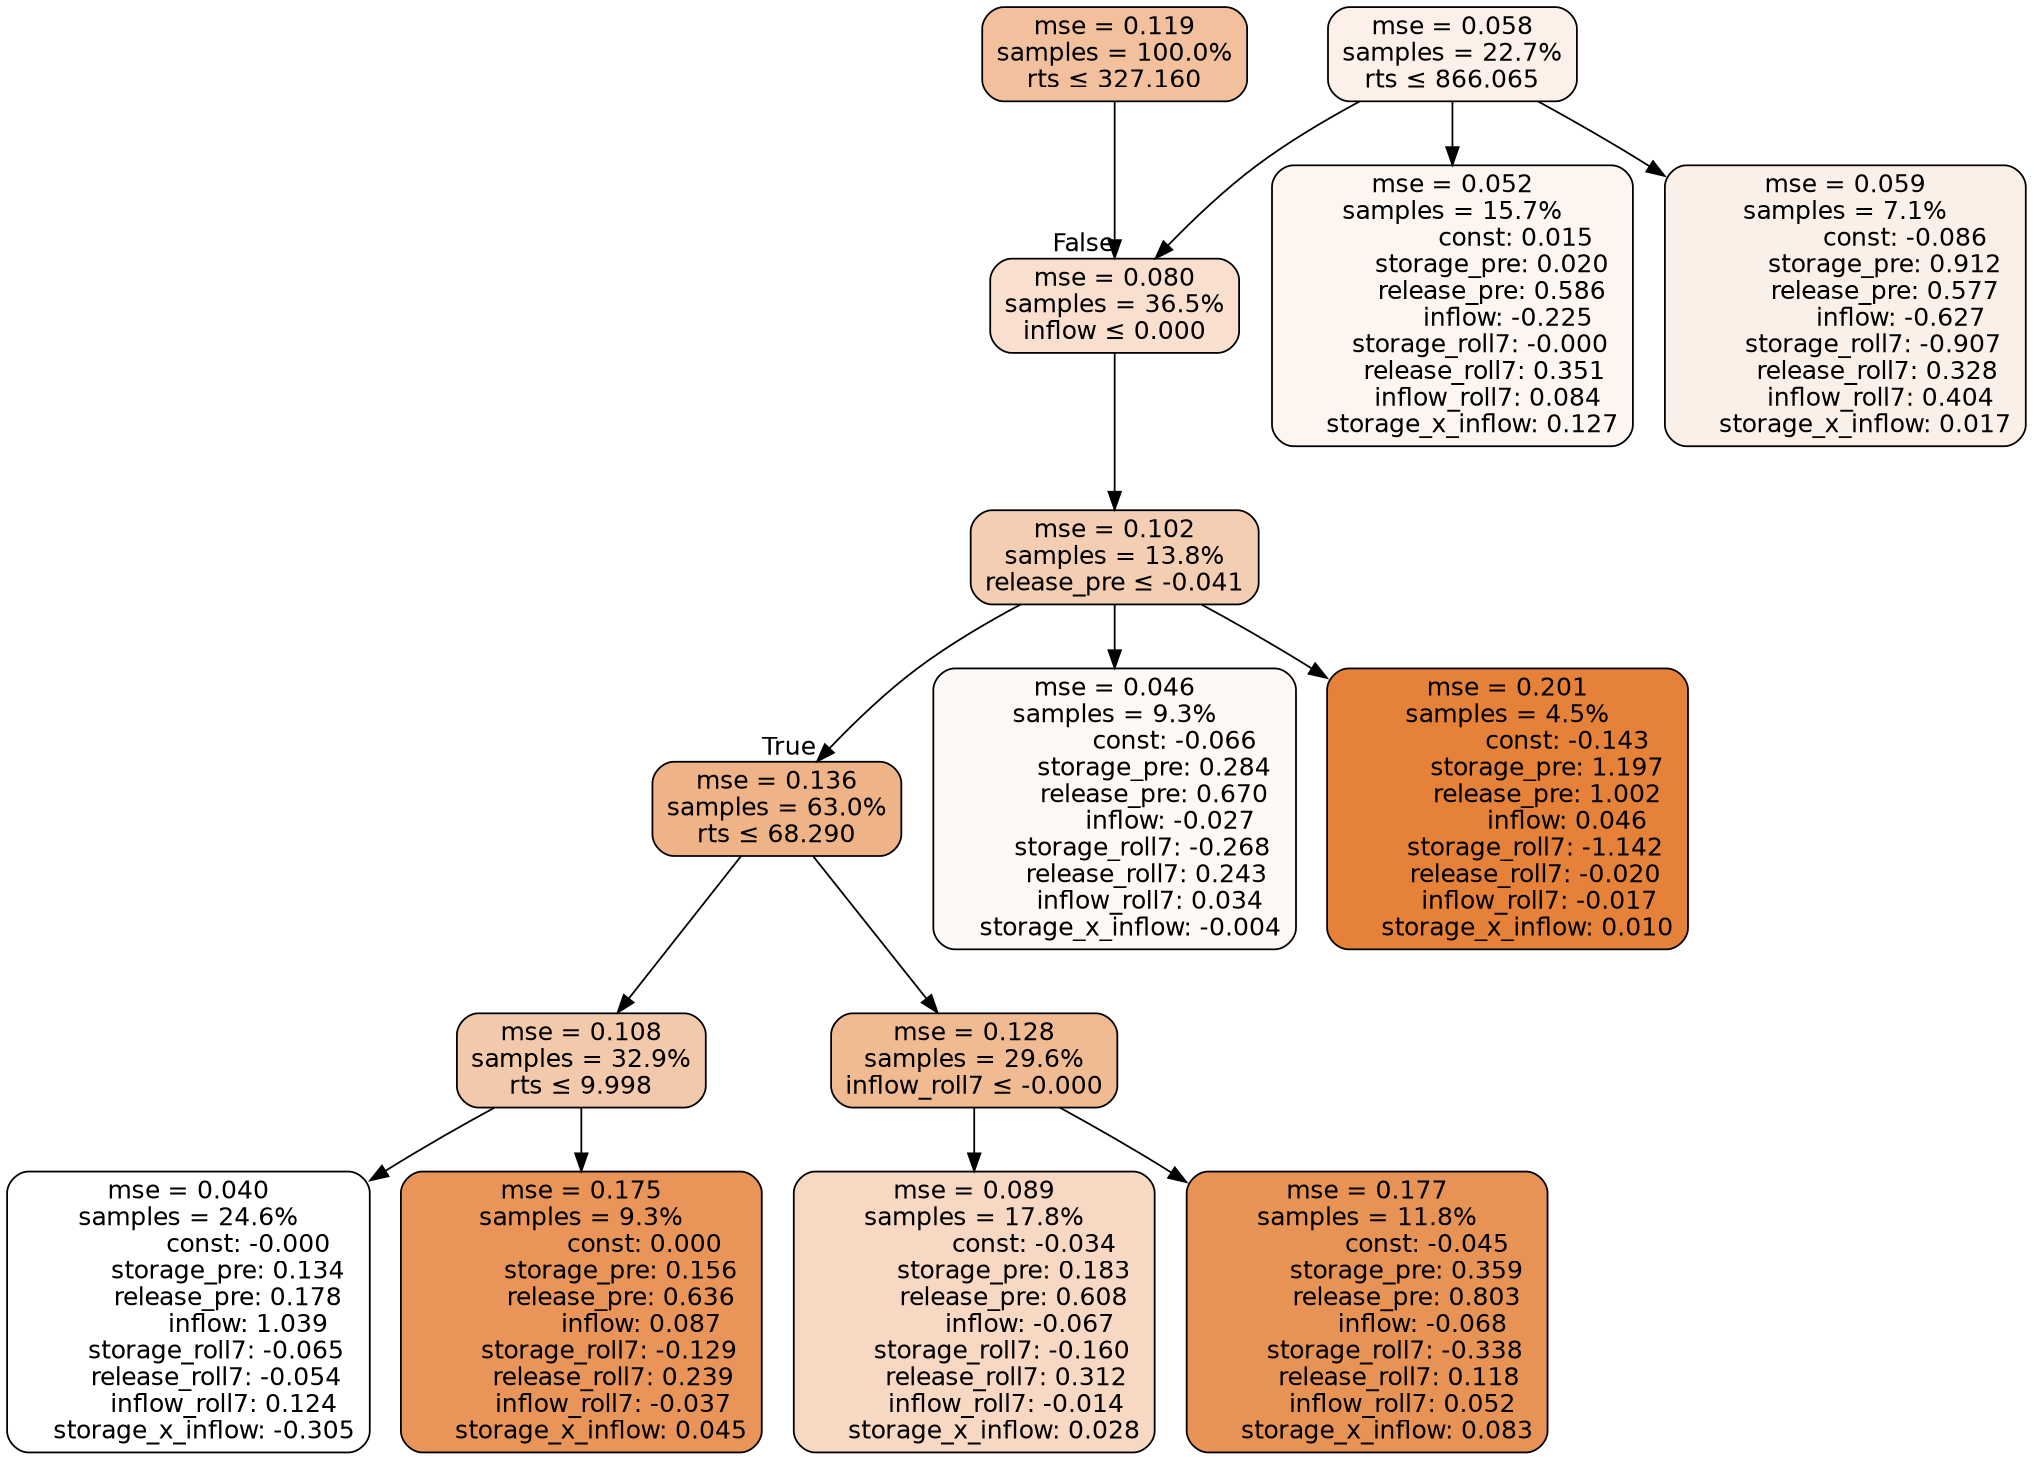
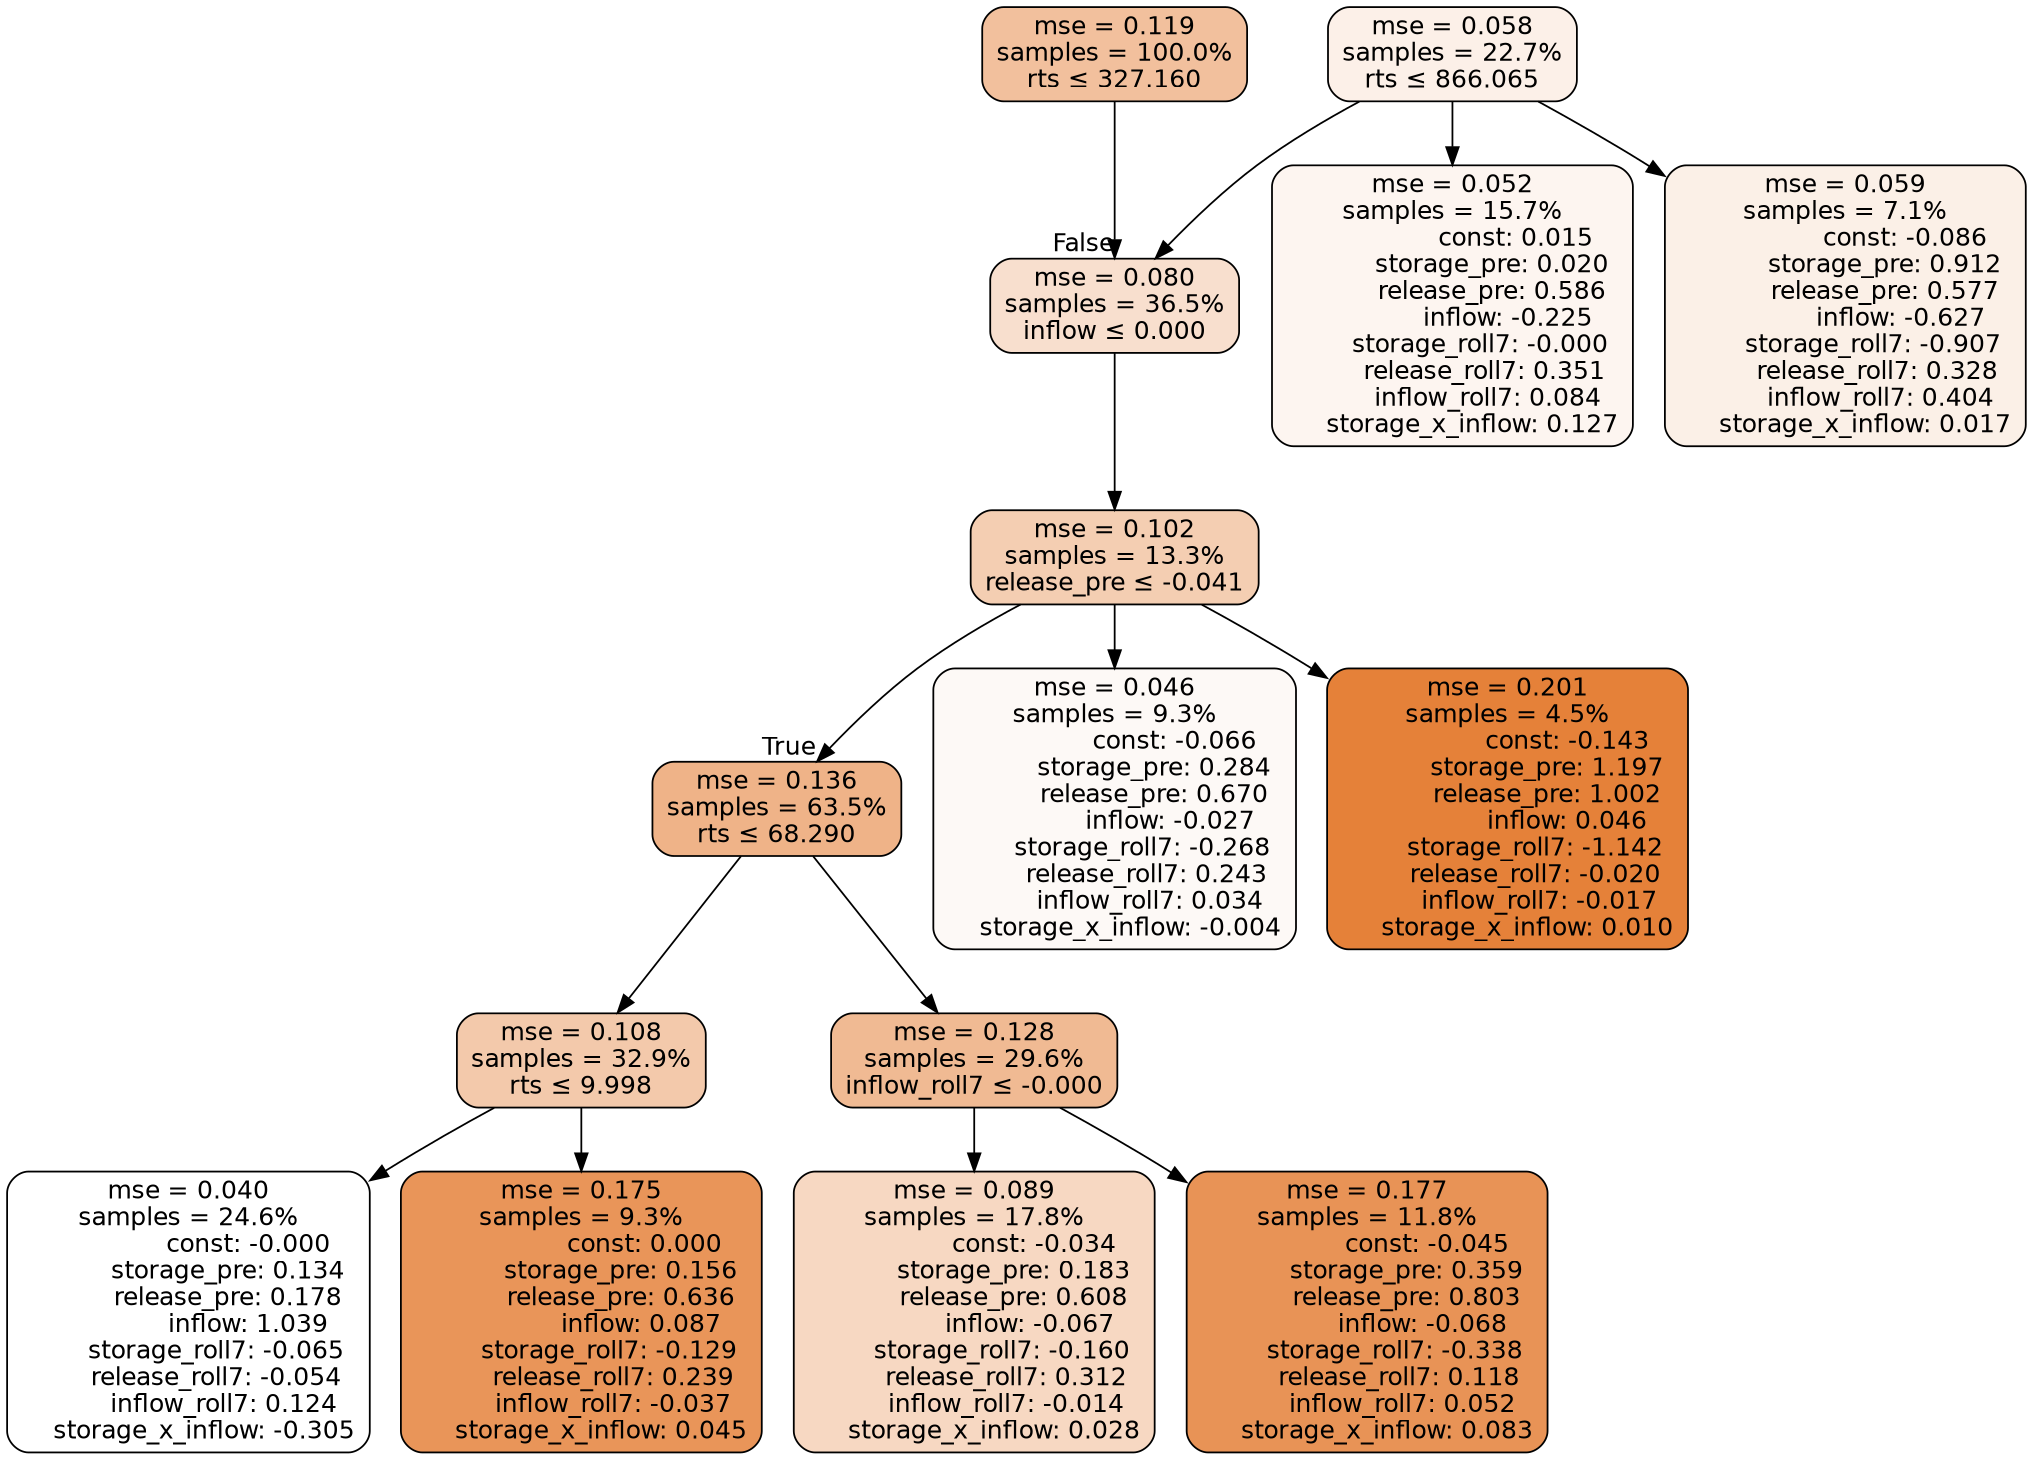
node "mse = 0.102 samples = 13.8% release_pre ≤ -0.041": label "mse = 0.102 samples = 13.8% release_pre ≤ -0.041" -> "mse = 0.102 samples = 13.3% release_pre ≤ -0.041"
node "mse = 0.136 samples = 63.0% rts ≤ 68.290": label "mse = 0.136 samples = 63.0% rts ≤ 68.290" -> "mse = 0.136 samples = 63.5% rts ≤ 68.290"
